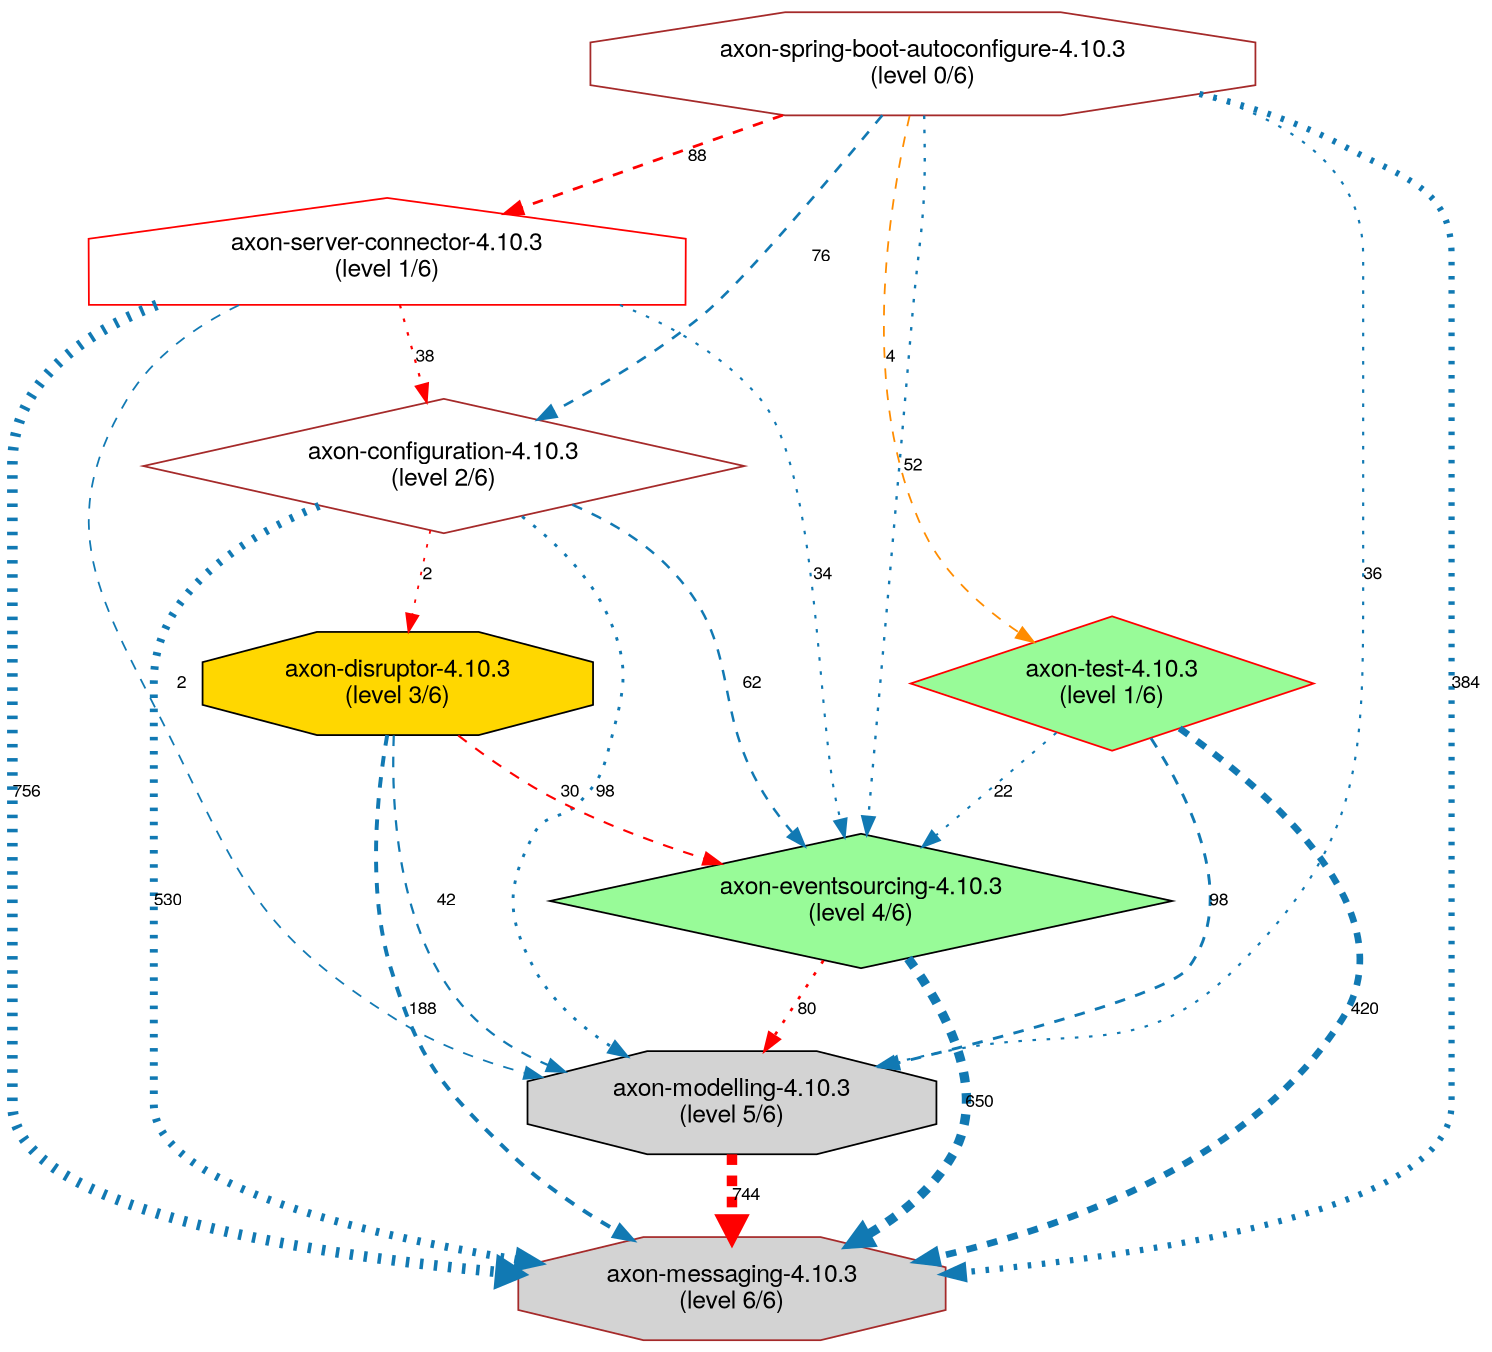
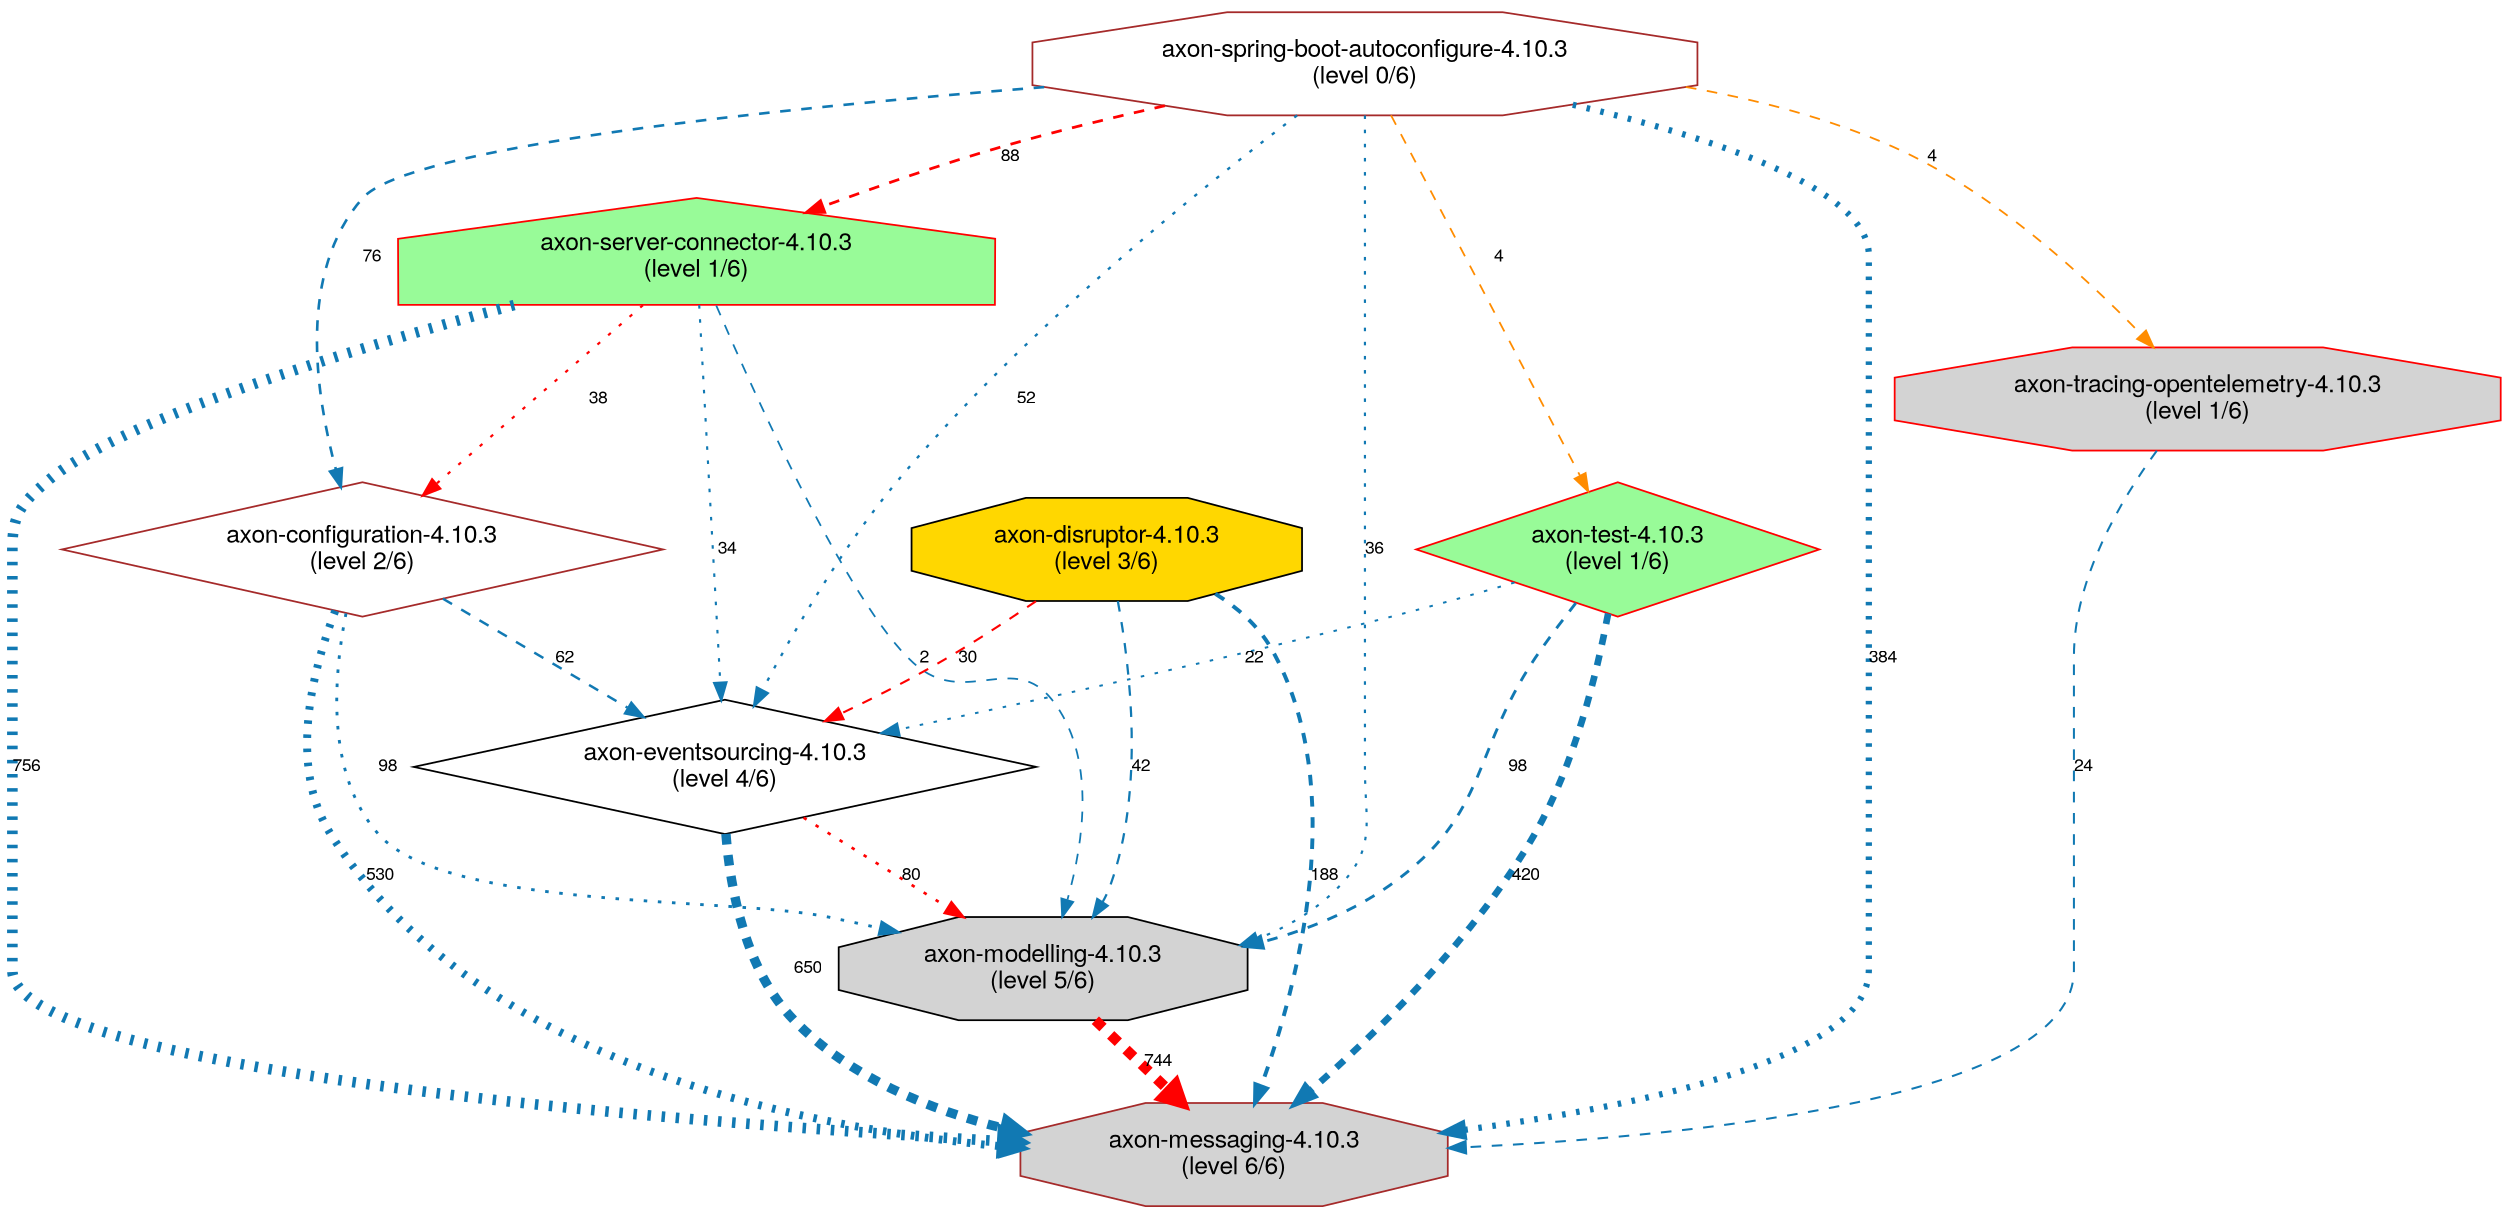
node "axon-server-connector-4.10.3 (level 1/6)": fillcolor white -> palegreen
node "axon-tracing-opentelemetry-4.10.3 (level 1/6)": added
edge "axon-configuration-4.10.3 (level 2/6)" -> "axon-disruptor-4.10.3 (level 3/6)": removed, label "2"
node "axon-eventsourcing-4.10.3 (level 4/6)": fillcolor palegreen -> white
